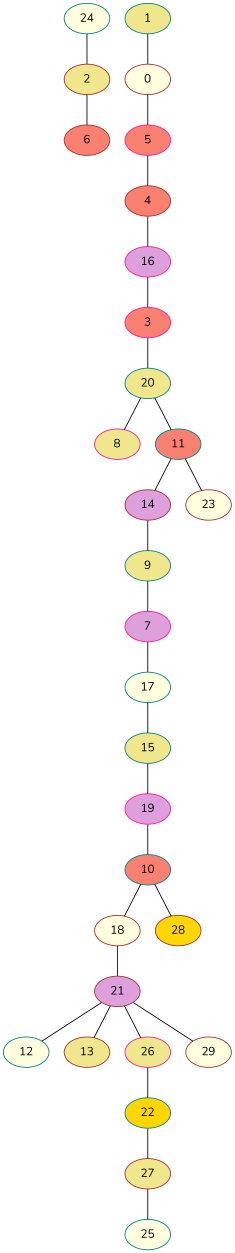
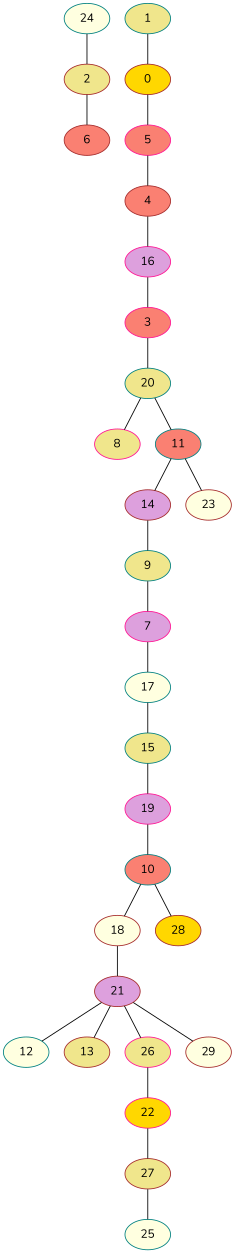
node "0": fillcolor lightyellow -> gold
node "22": color teal -> deeppink
